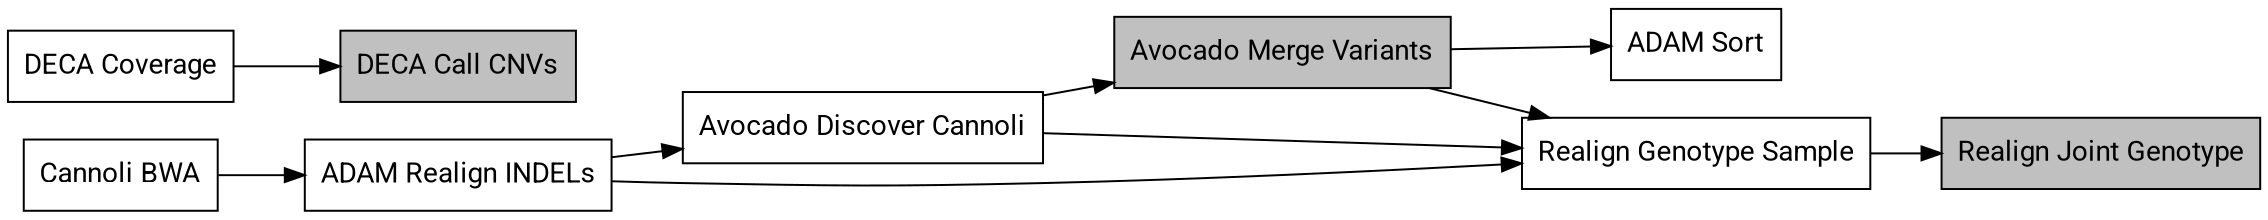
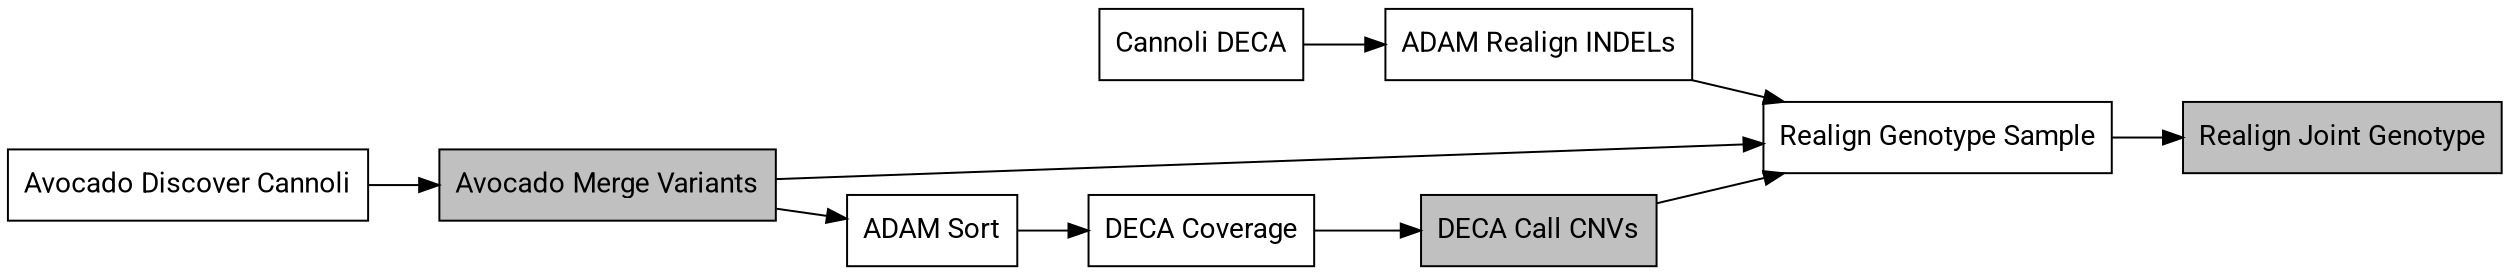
edge "Avocado Discover Cannoli" -> "Realign Genotype Sample": now "DECA Call CNVs" -> "Realign Genotype Sample"
edge "ADAM Realign INDELs" -> "Avocado Discover Cannoli": removed
node "Cannoli BWA": label "Cannoli BWA" -> "Cannoli DECA"
edge "ADAM Sort" -> "DECA Coverage": added
